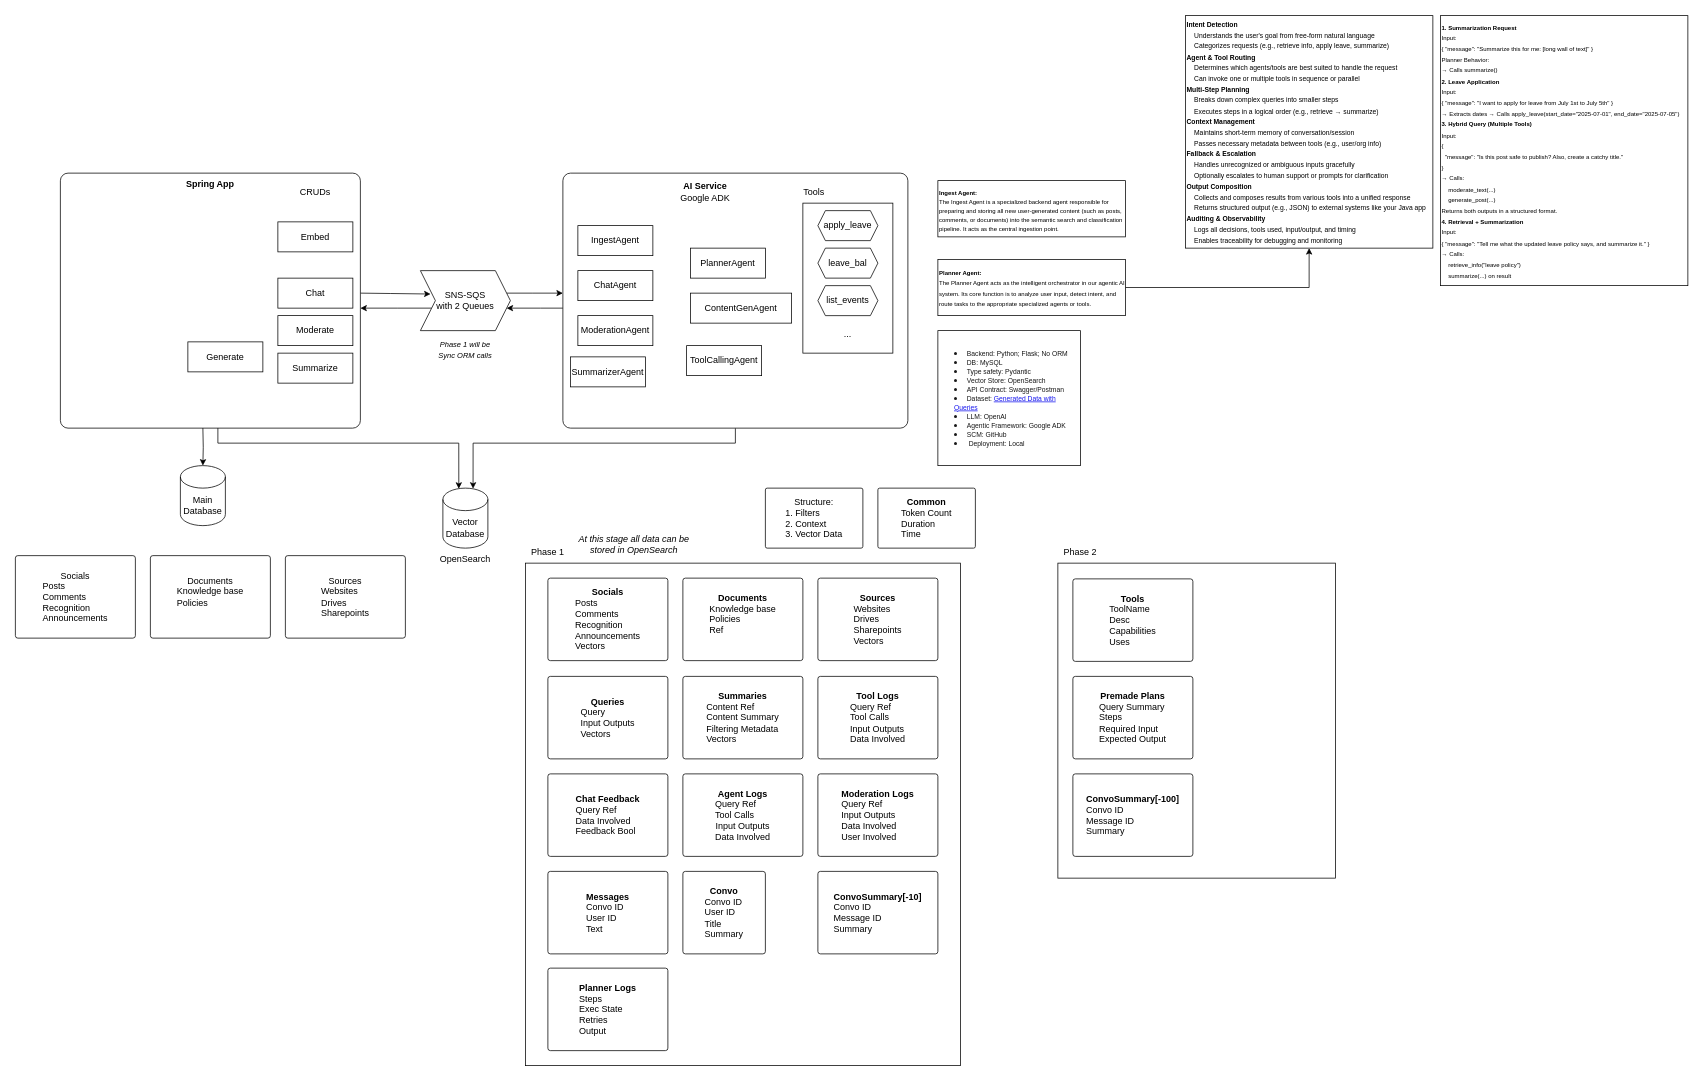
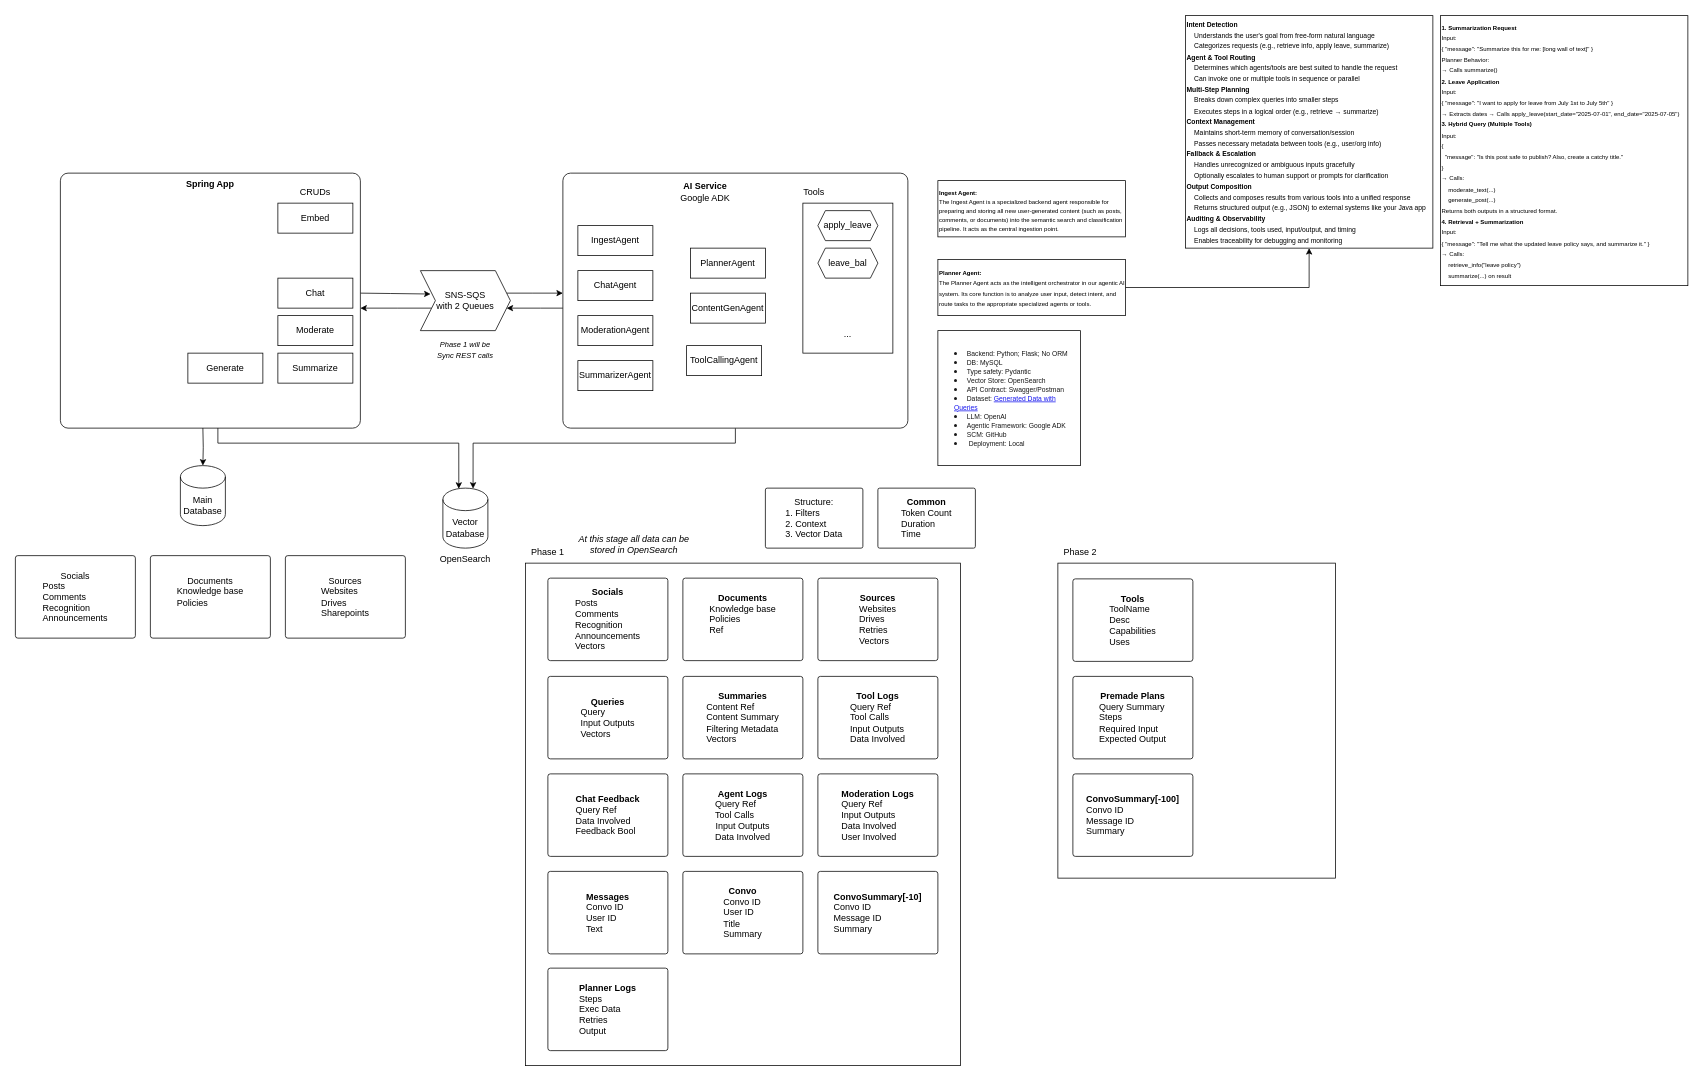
node "Embed": moved (315, 237) -> (315, 218)
node "list_events": removed
node "ContentGenAgent": size 101x30 -> 75x30
node "Phase 1 will be Sync ORM calls": label "Phase 1 will be Sync ORM calls" -> "Phase 1 will be Sync REST calls"
node "Generate": moved (225, 357) -> (225, 368)
node "SummarizerAgent": moved (608, 372) -> (615, 375)
node "Sources Websites Drives Sharepoints Vectors": label "Sources Websites Drives Sharepoints Vectors" -> "Sources Websites Drives Retries Vectors"
node "Convo Convo ID User ID Title Summary": size 83x83 -> 120x83
node "Planner Logs Steps Exec State Retries Output": label "Planner Logs Steps Exec State Retries Output" -> "Planner Logs Steps Exec Data Retries Output"
